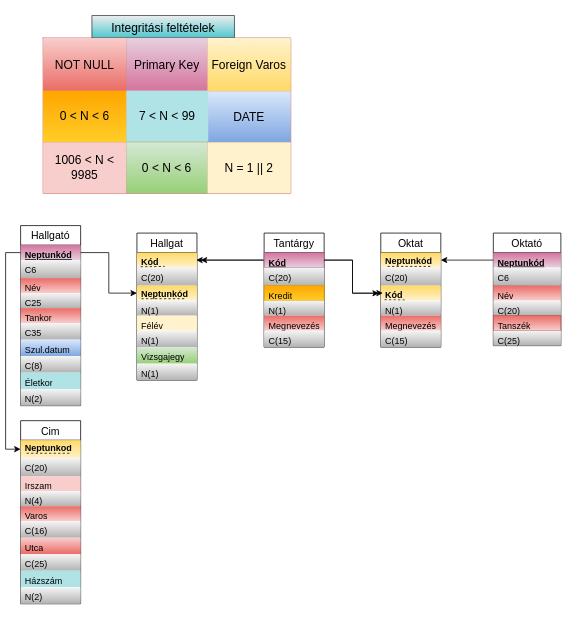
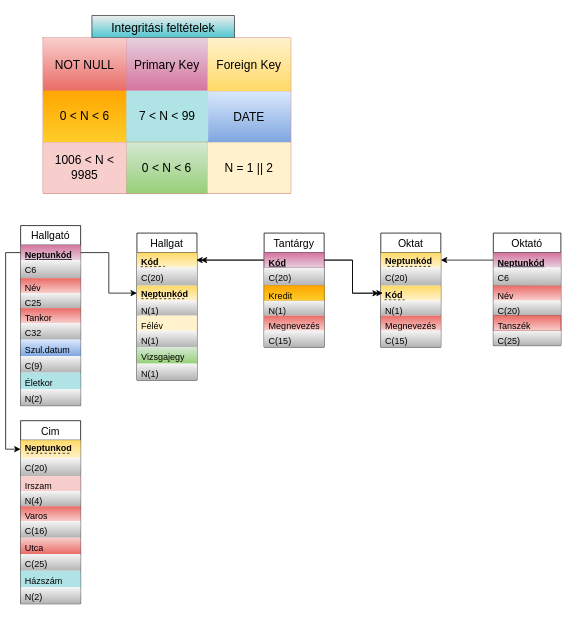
node "Foreign Varos": label "Foreign Varos" -> "Foreign Key"
node "C35": label "C35" -> "C32"
node "C(8)": label "C(8)" -> "C(9)"
